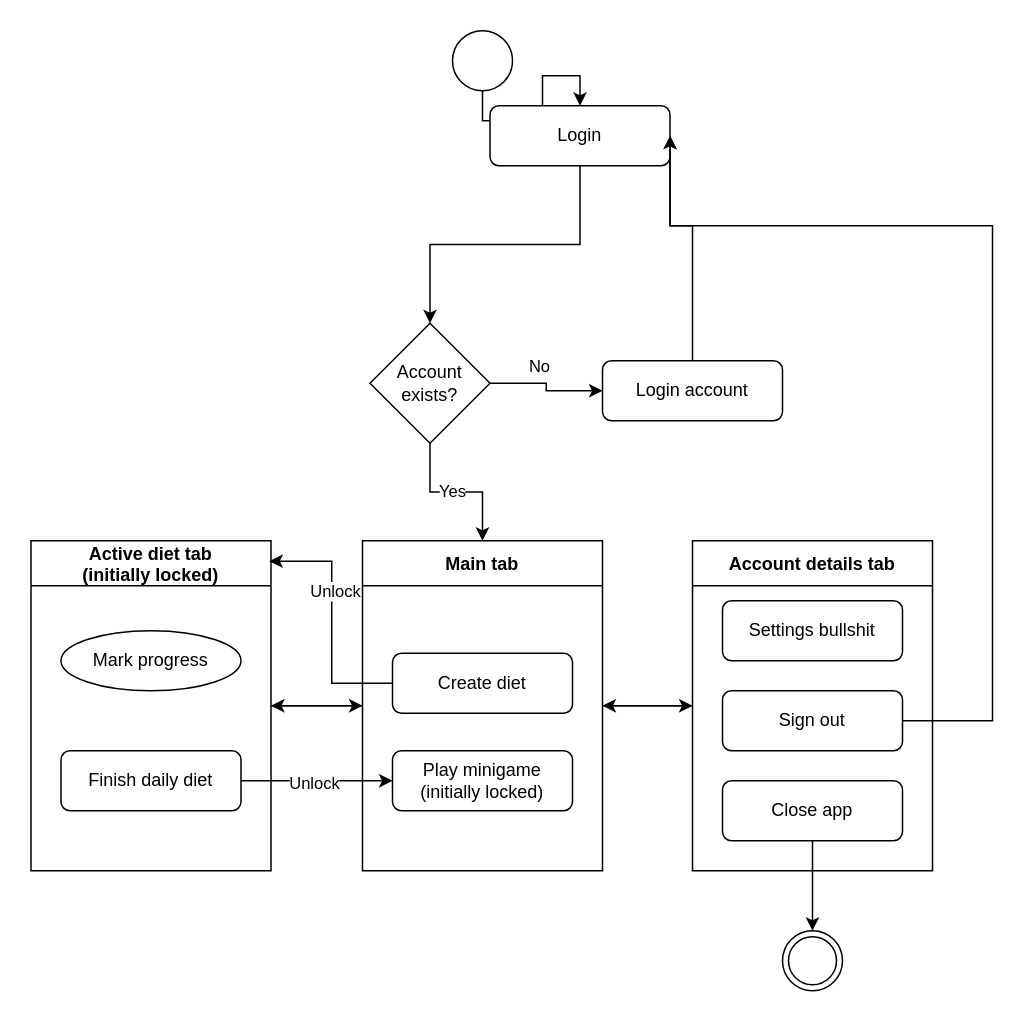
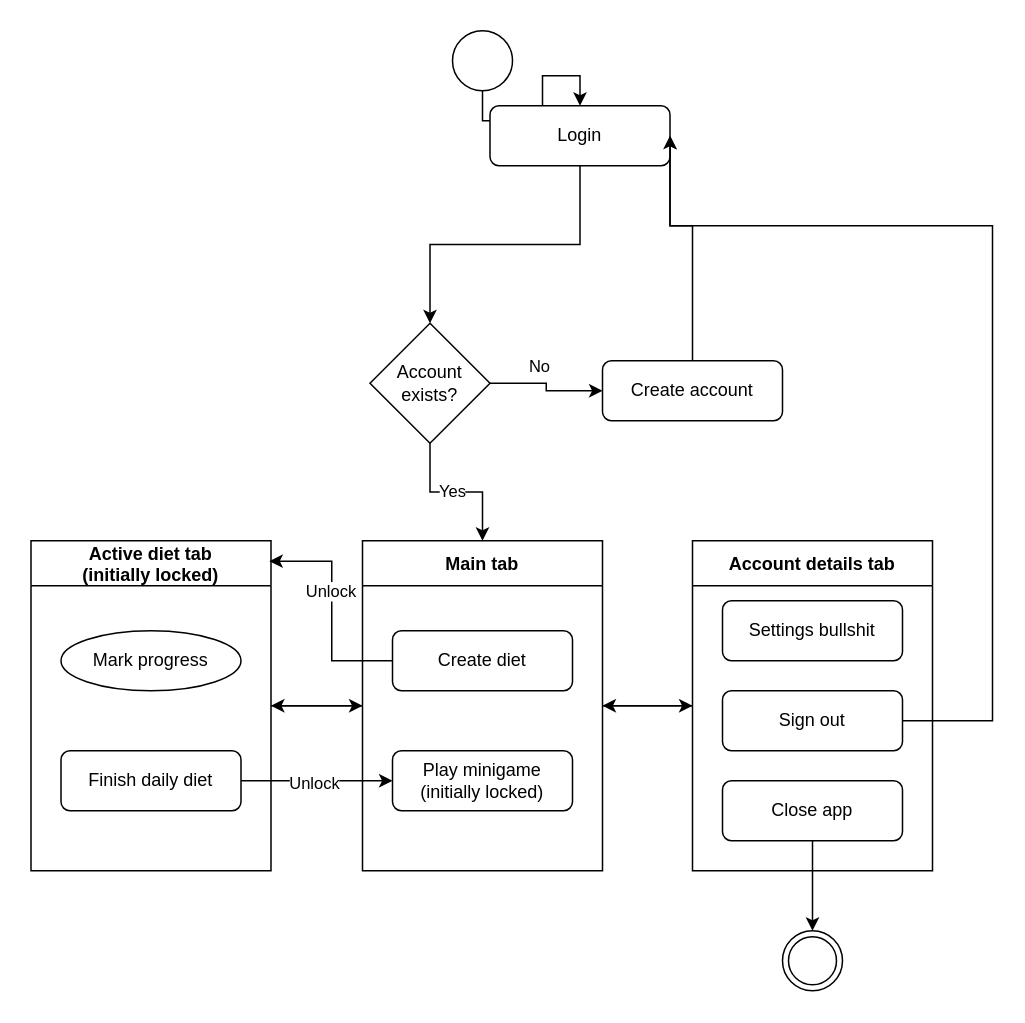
node "Login account": label "Login account" -> "Create account"
node "Create diet": moved (482, 683) -> (482, 661)
